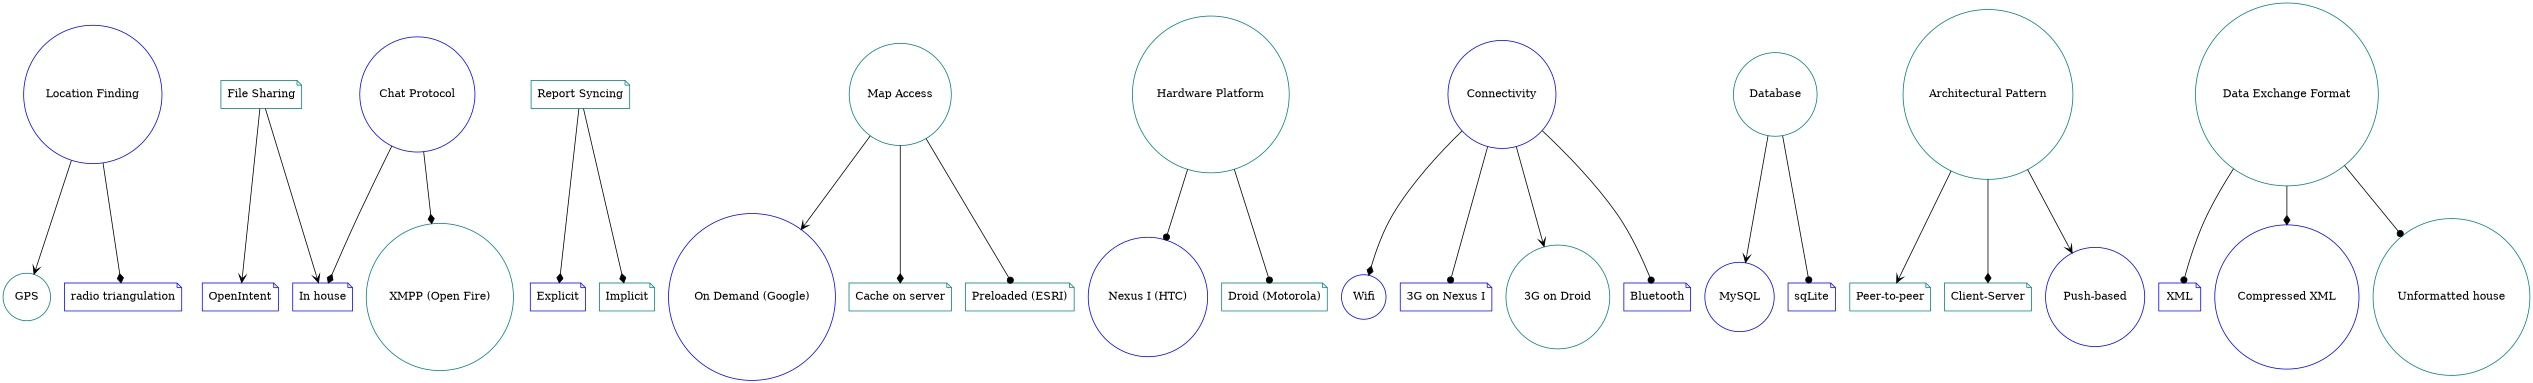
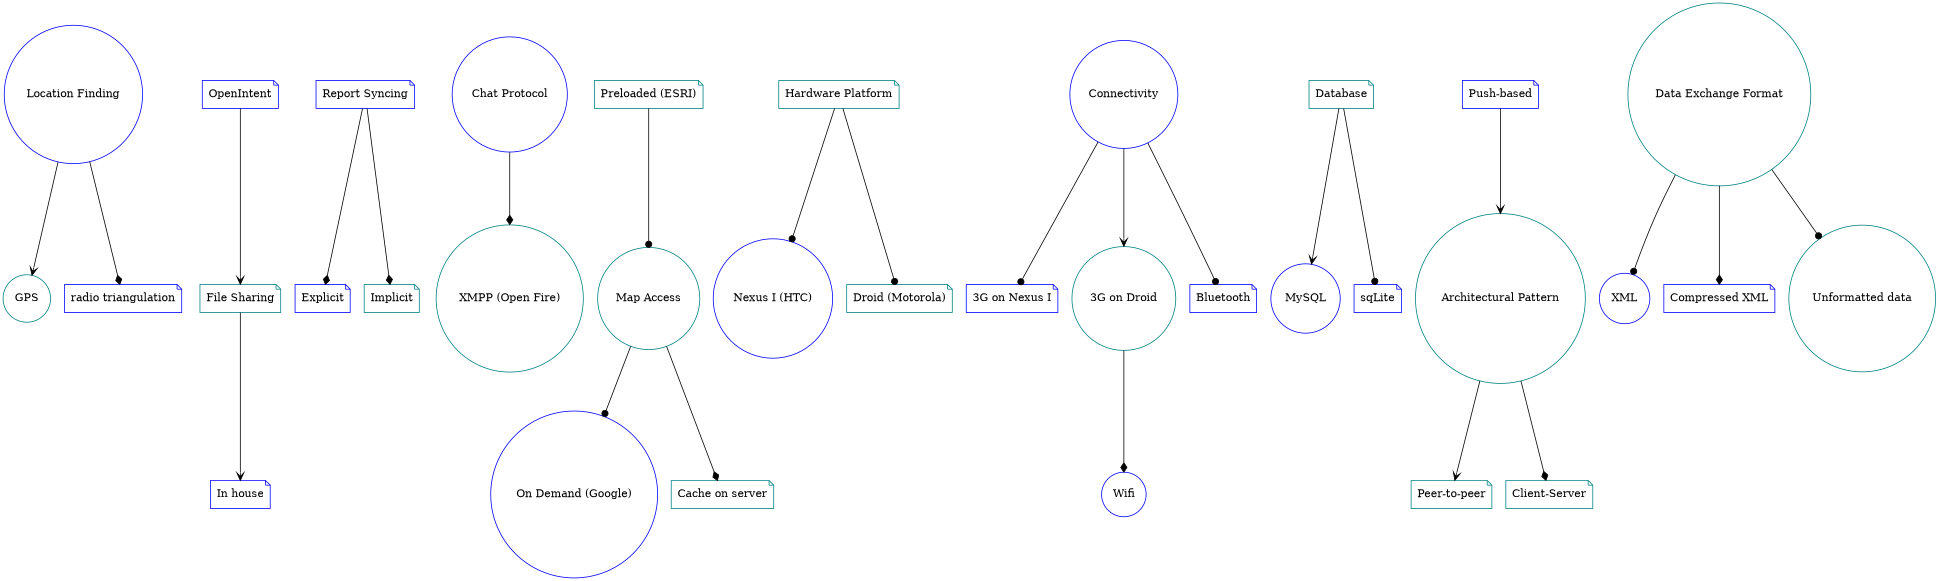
node "Report Syncing": color teal -> blue
node "Hardware Platform": shape circle -> note
node "Database": shape circle -> note
edge "Map Access" -> "On Demand (Google)": arrowhead vee -> dot
edge "File Sharing" -> "OpenIntent": reversed
edge "Connectivity" -> "Wifi": now "3G on Droid" -> "Wifi"
edge "Map Access" -> "Preloaded (ESRI)": reversed
edge "Architectural Pattern" -> "Push-based": reversed
edge "Chat Protocol" -> "In house": removed
node "Push-based": shape circle -> note
node "XML": shape note -> circle
node "Compressed XML": shape circle -> note
node "Unformatted house": label "Unformatted house" -> "Unformatted data"
